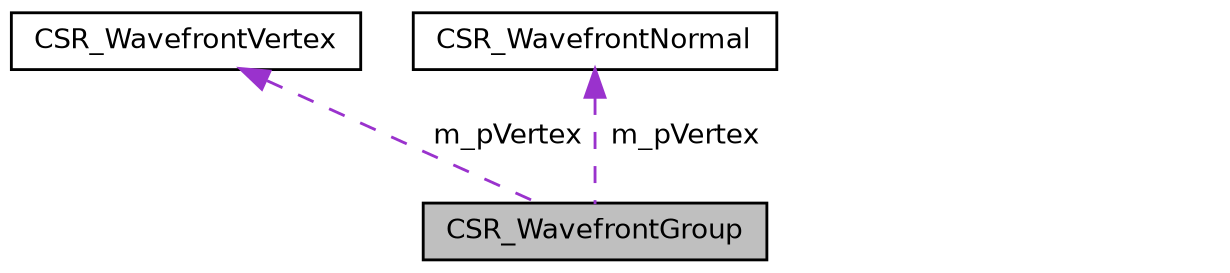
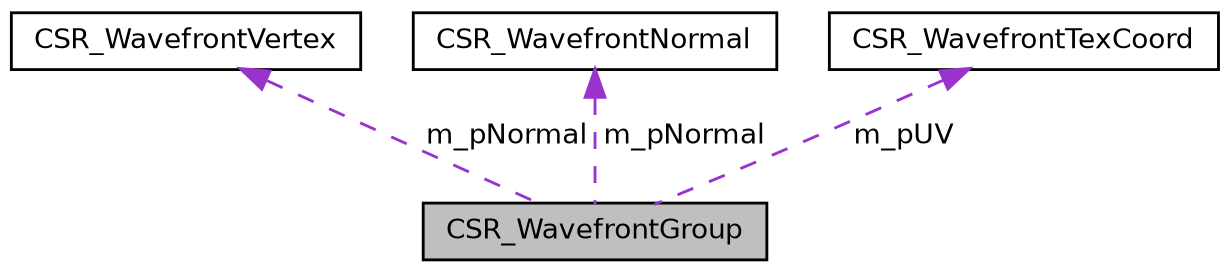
node "CSR_WavefrontTexCoord": added
edge "CSR_WavefrontGroup" -> "CSR_WavefrontVertex": label " m_pVertex" -> " m_pNormal"
edge "CSR_WavefrontGroup" -> "CSR_WavefrontNormal": label " m_pVertex" -> " m_pNormal"
